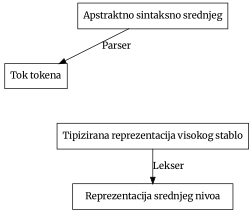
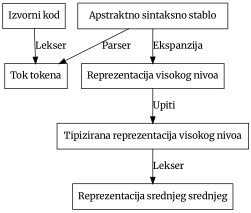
node "Izvorni kod": added
node "Apstraktno sintaksno srednjeg": label "Apstraktno sintaksno srednjeg" -> "Apstraktno sintaksno stablo"
node "Reprezentacija visokog nivoa": added
node "Tipizirana reprezentacija visokog stablo": label "Tipizirana reprezentacija visokog stablo" -> "Tipizirana reprezentacija visokog nivoa"
node "Reprezentacija srednjeg nivoa": label "Reprezentacija srednjeg nivoa" -> "Reprezentacija srednjeg srednjeg"
